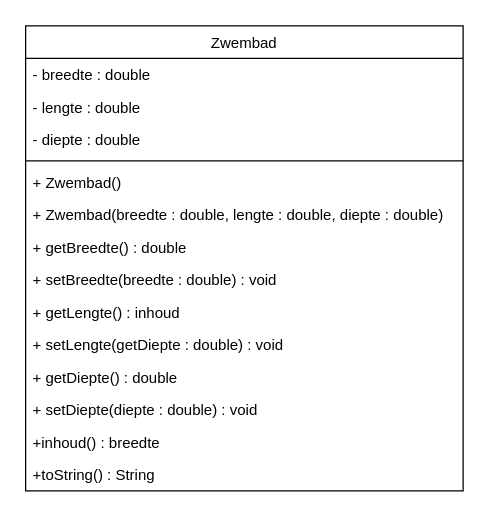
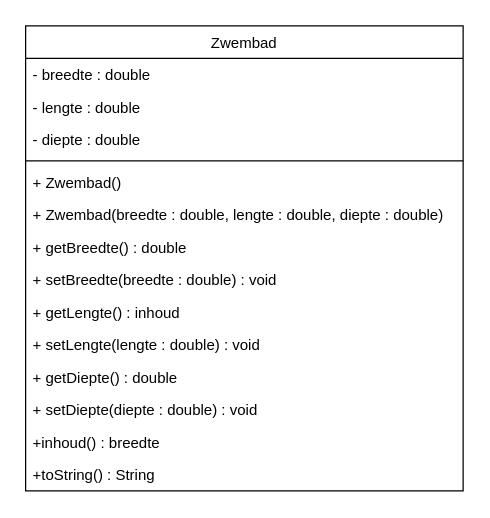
node "+ setLengte(getDiepte : double) : void": label "+ setLengte(getDiepte : double) : void" -> "+ setLengte(lengte : double) : void"
